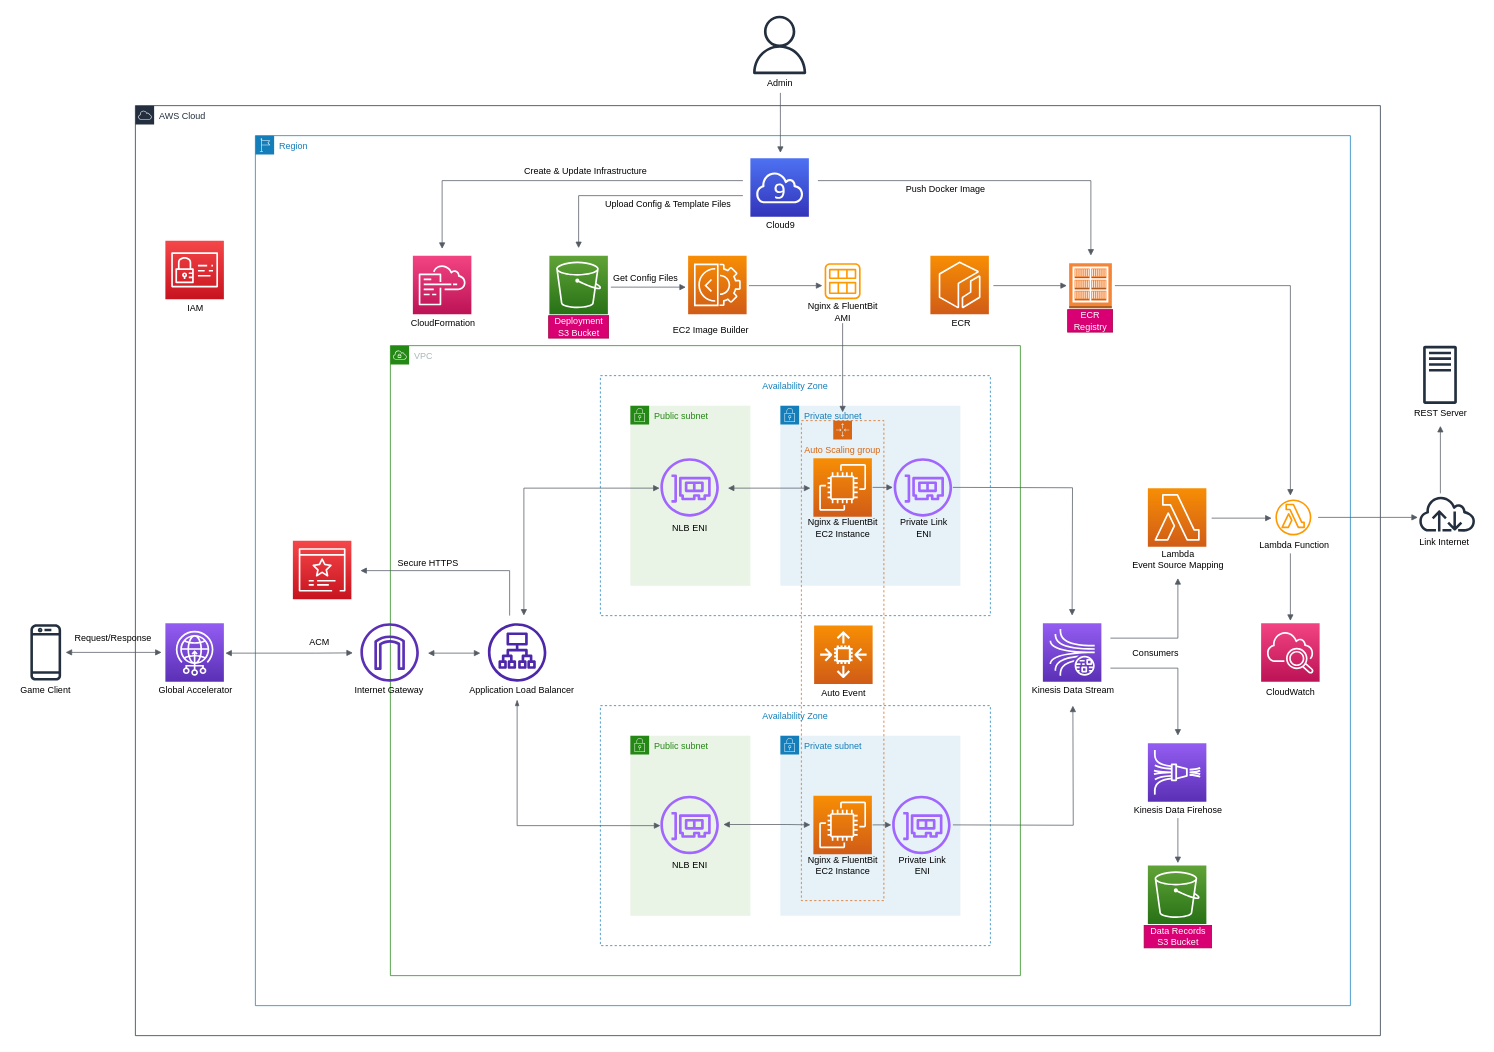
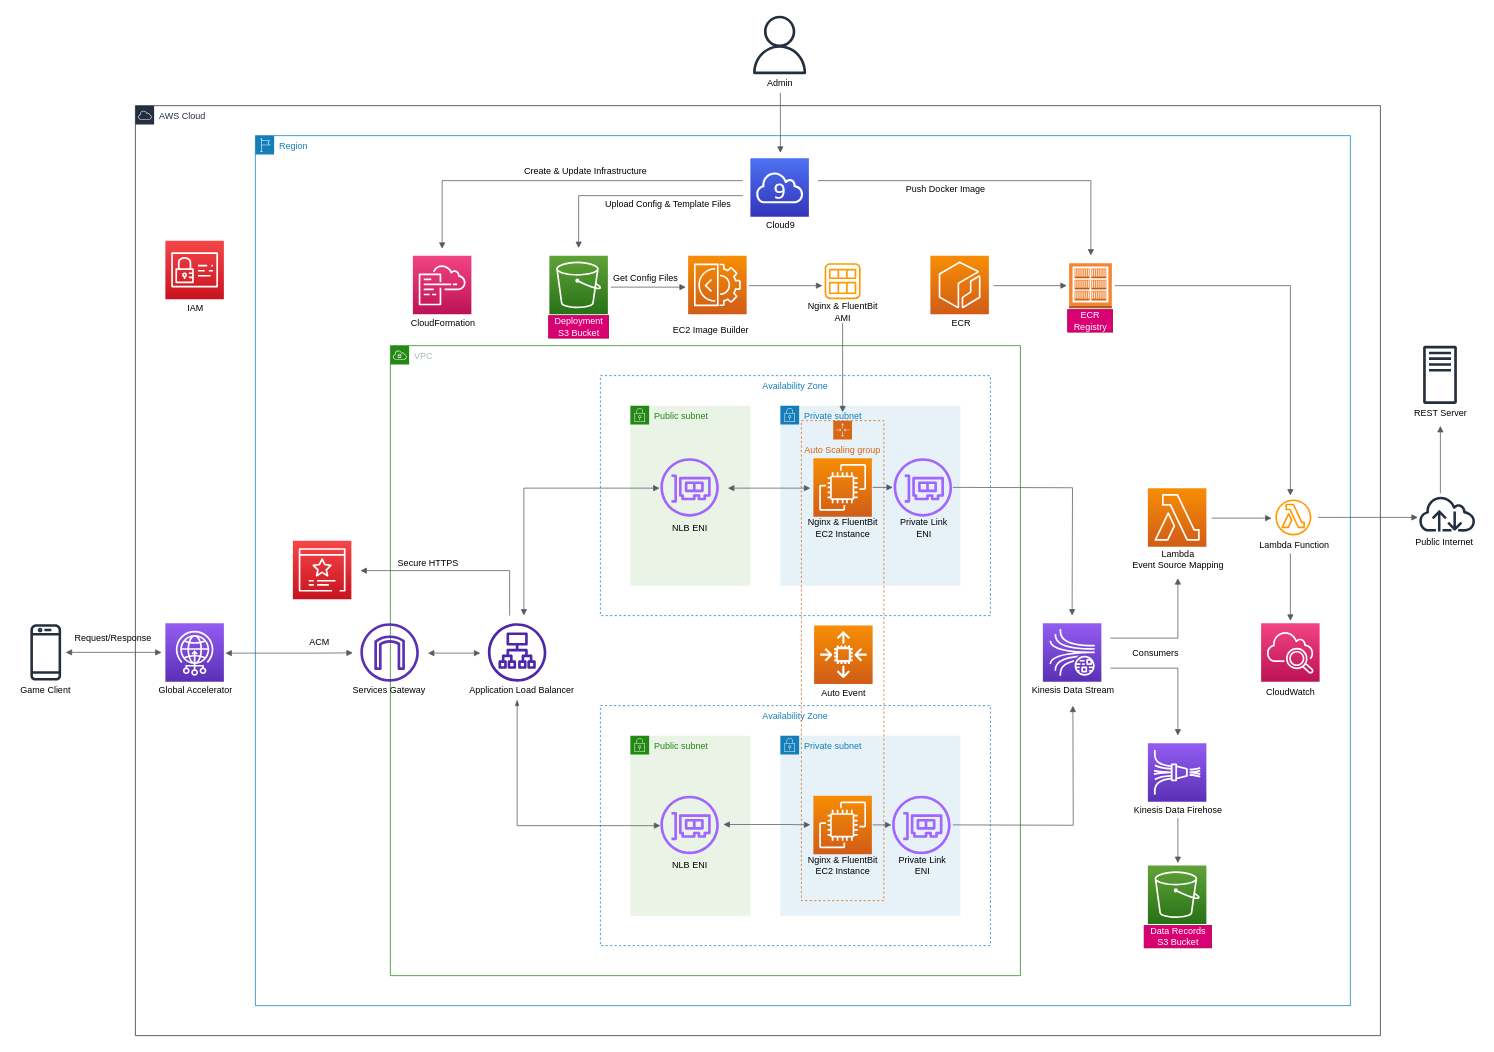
node "Link Internet": label "Link Internet" -> "Public Internet"
node "Internet Gateway": label "Internet Gateway" -> "Services Gateway"
